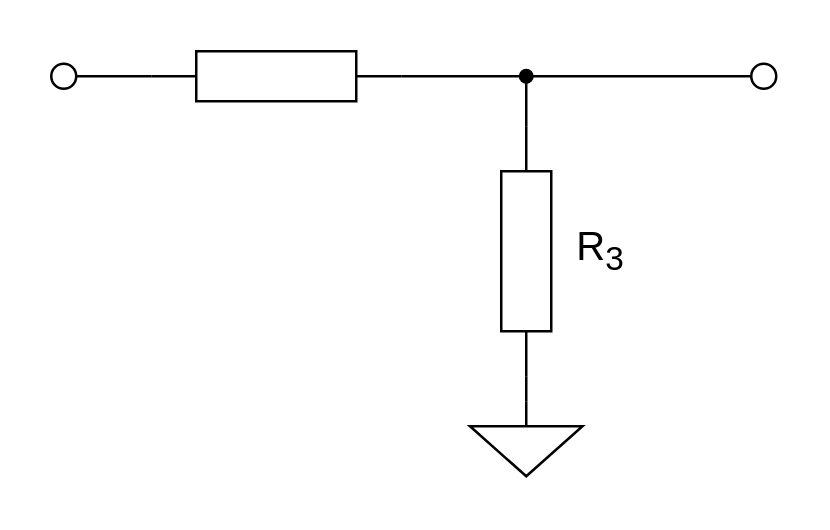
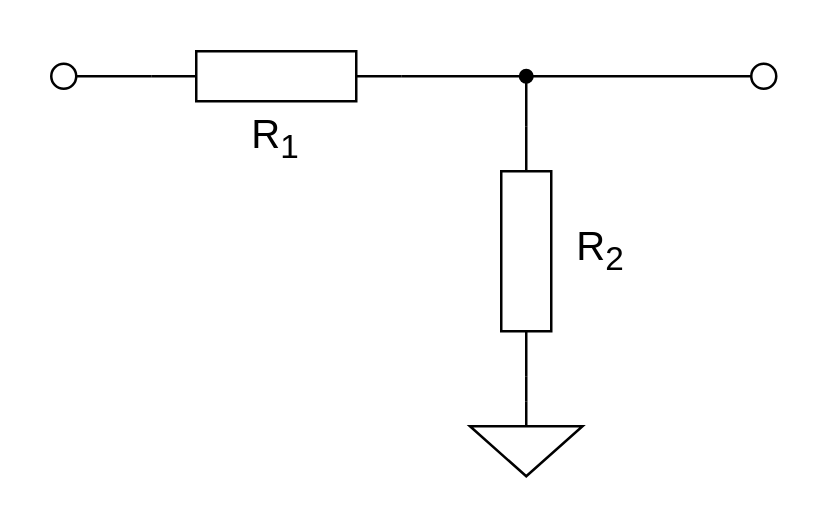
node "R1": added
node "R3": label "R3" -> "R2"
